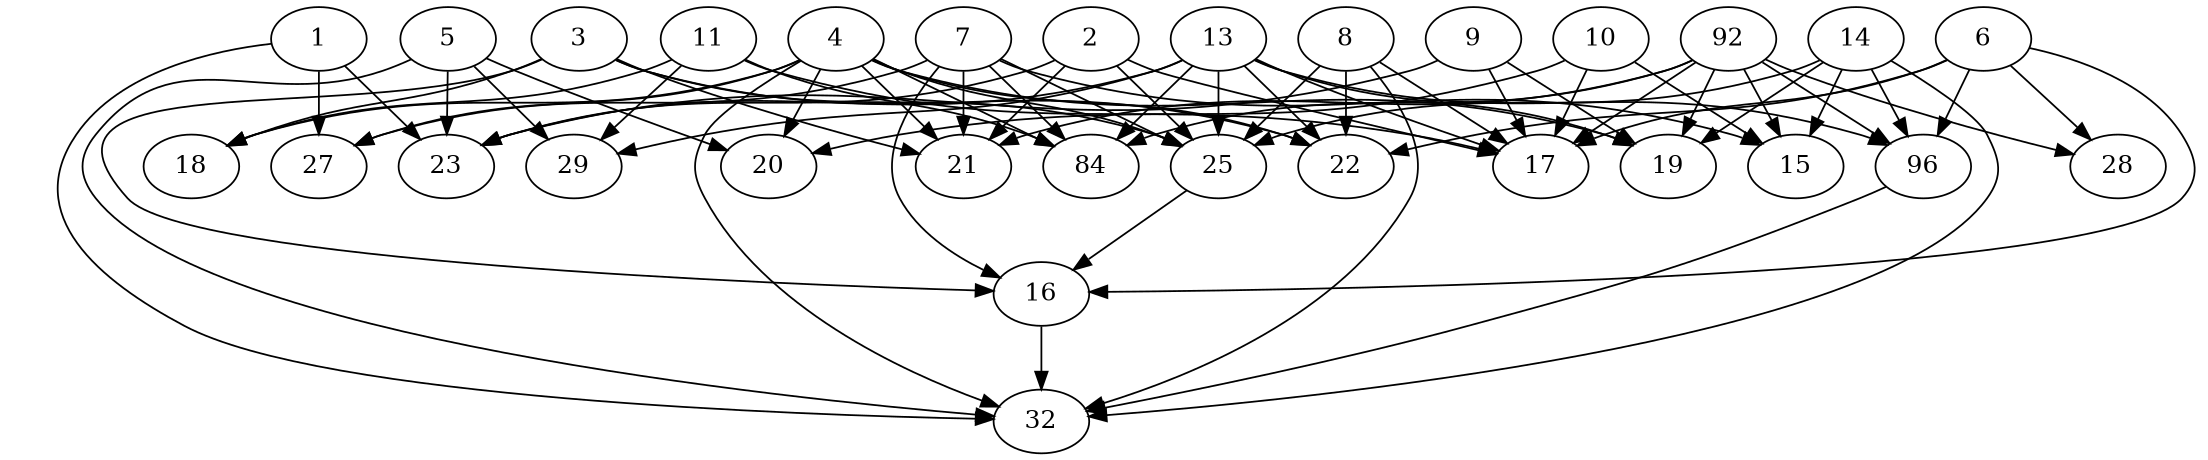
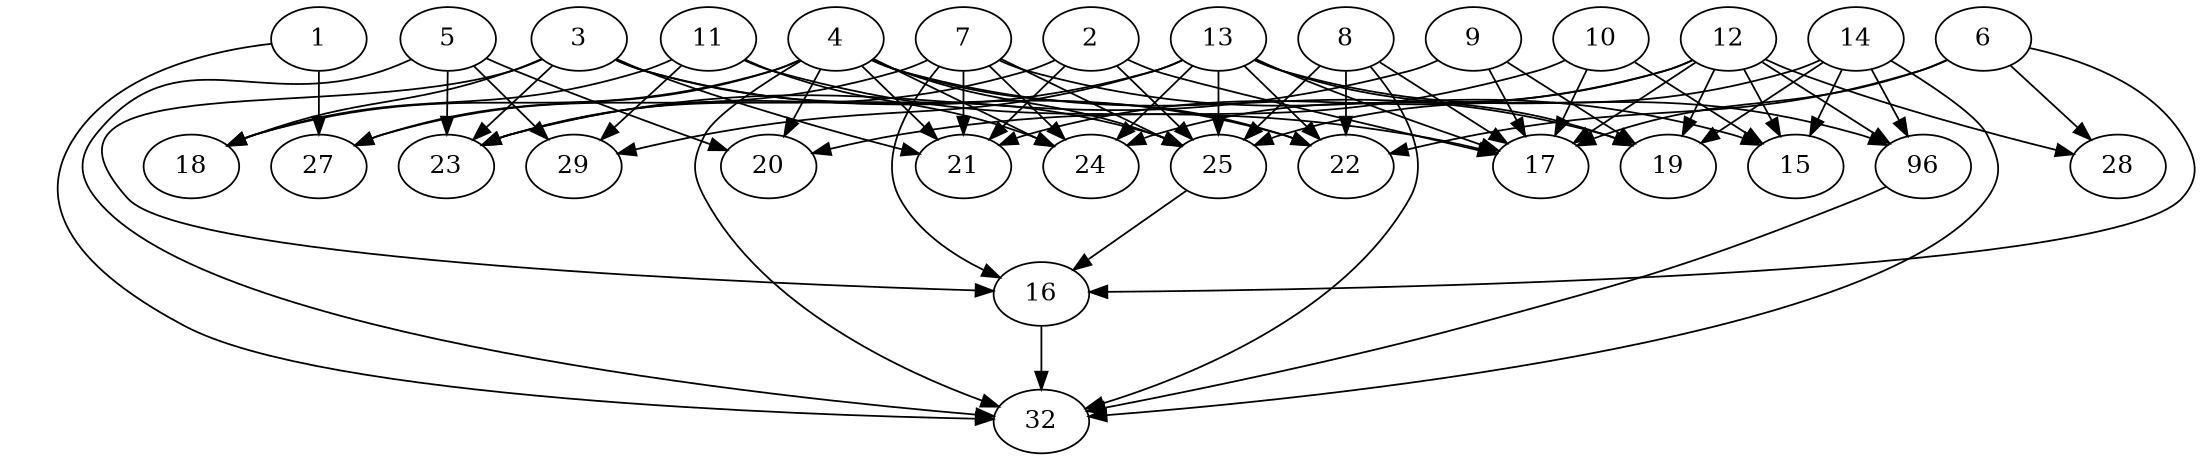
node "92": label "92" -> "12"
edge "6" -> "96": removed
edge "1" -> "23": now "3" -> "23"
node "84": label "84" -> "24"
